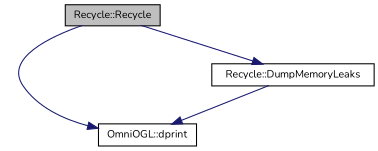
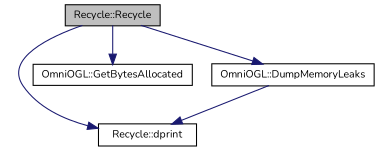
node "OmniOGL::GetBytesAllocated": added
node "Recycle::DumpMemoryLeaks": label "Recycle::DumpMemoryLeaks" -> "OmniOGL::DumpMemoryLeaks"
node "OmniOGL::dprint": label "OmniOGL::dprint" -> "Recycle::dprint"
